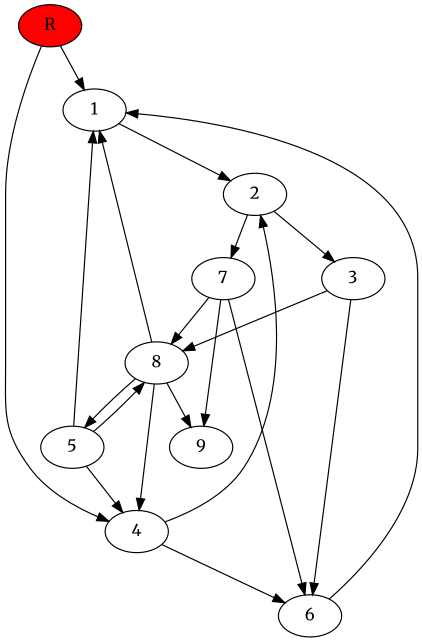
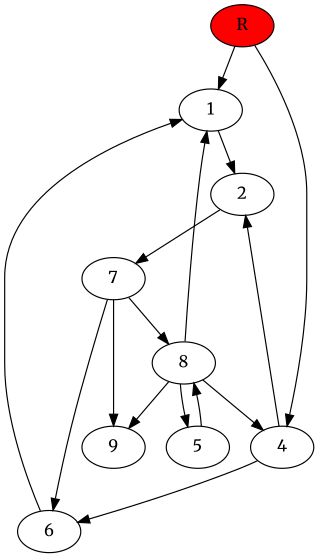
node "3": removed
edge "5" -> "1": removed
edge "5" -> "4": removed
